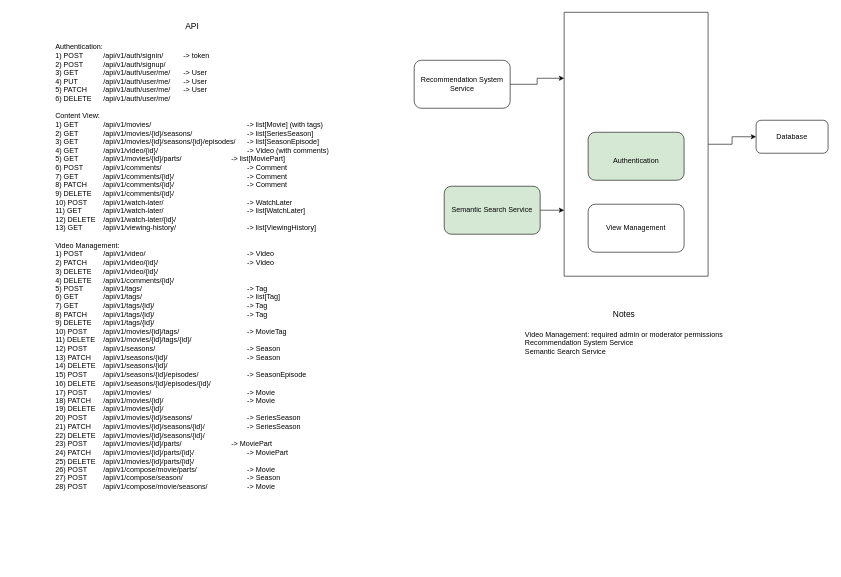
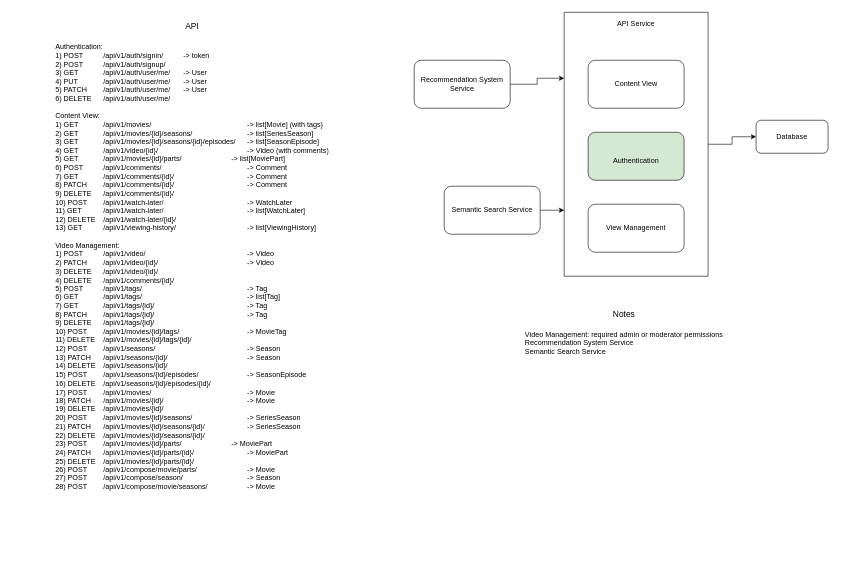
node "API Service": added
node "Content View": added
node "Semantic Search Service": fillcolor #d5e8d4 -> #ffffff
